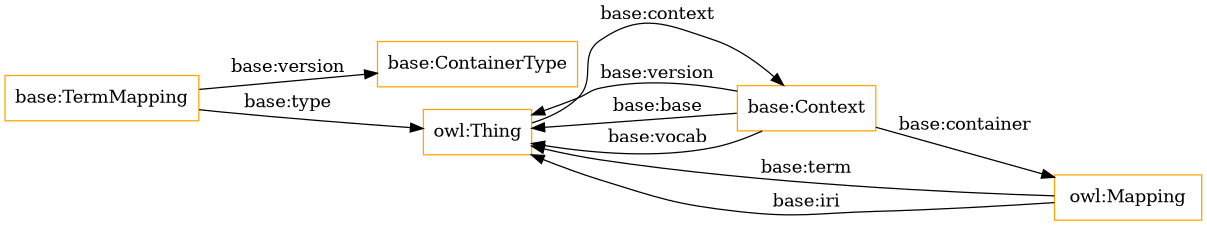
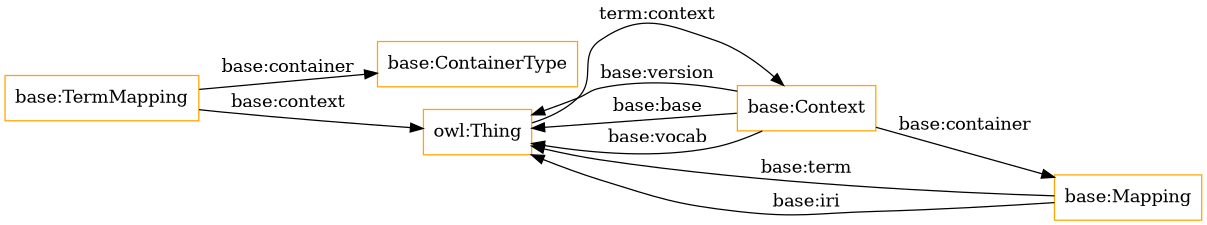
edge "owl:Thing" -> "base:Context": label "base:context" -> "term:context"
edge "base:TermMapping" -> "base:ContainerType": label "base:version" -> "base:container"
edge "base:TermMapping" -> "owl:Thing": label "base:type" -> "base:context"
node "owl:Mapping": label "owl:Mapping" -> "base:Mapping"
